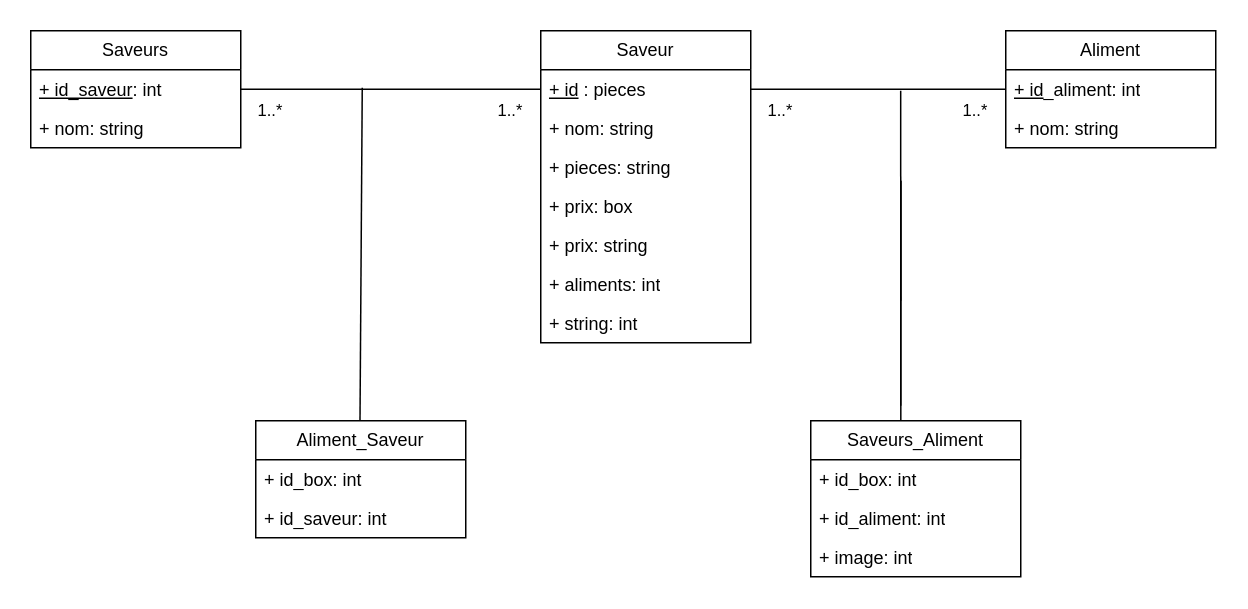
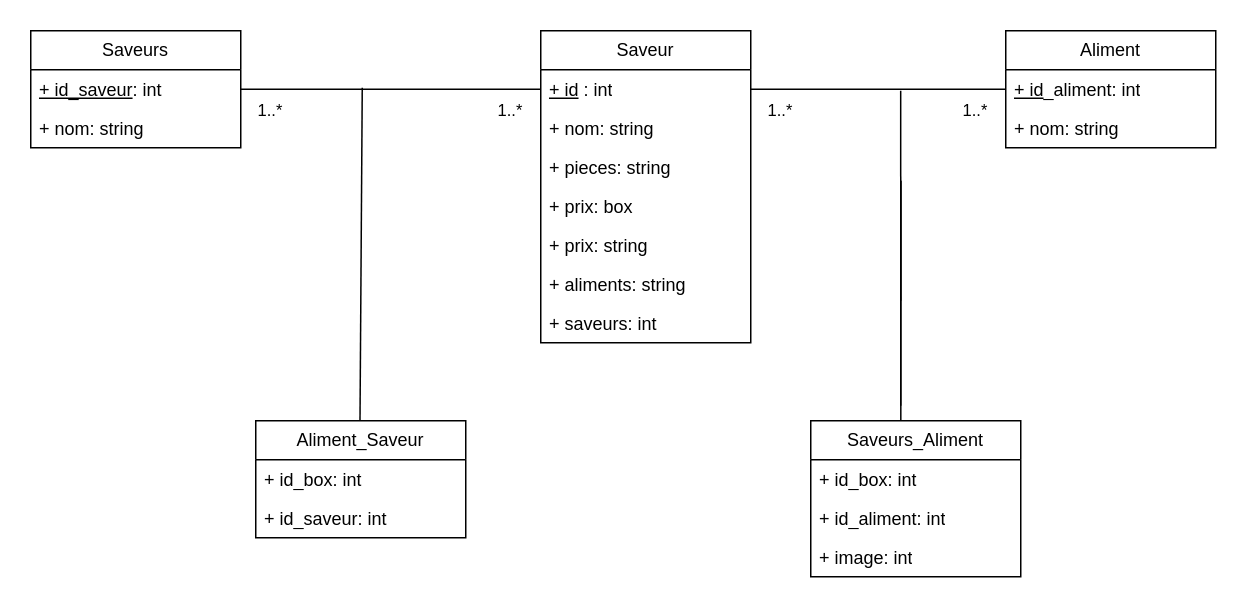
node "+ id : pieces": label "+ id : pieces" -> "+ id : int"
node "+ aliments: int": label "+ aliments: int" -> "+ aliments: string"
node "+ string: int": label "+ string: int" -> "+ saveurs: int"
